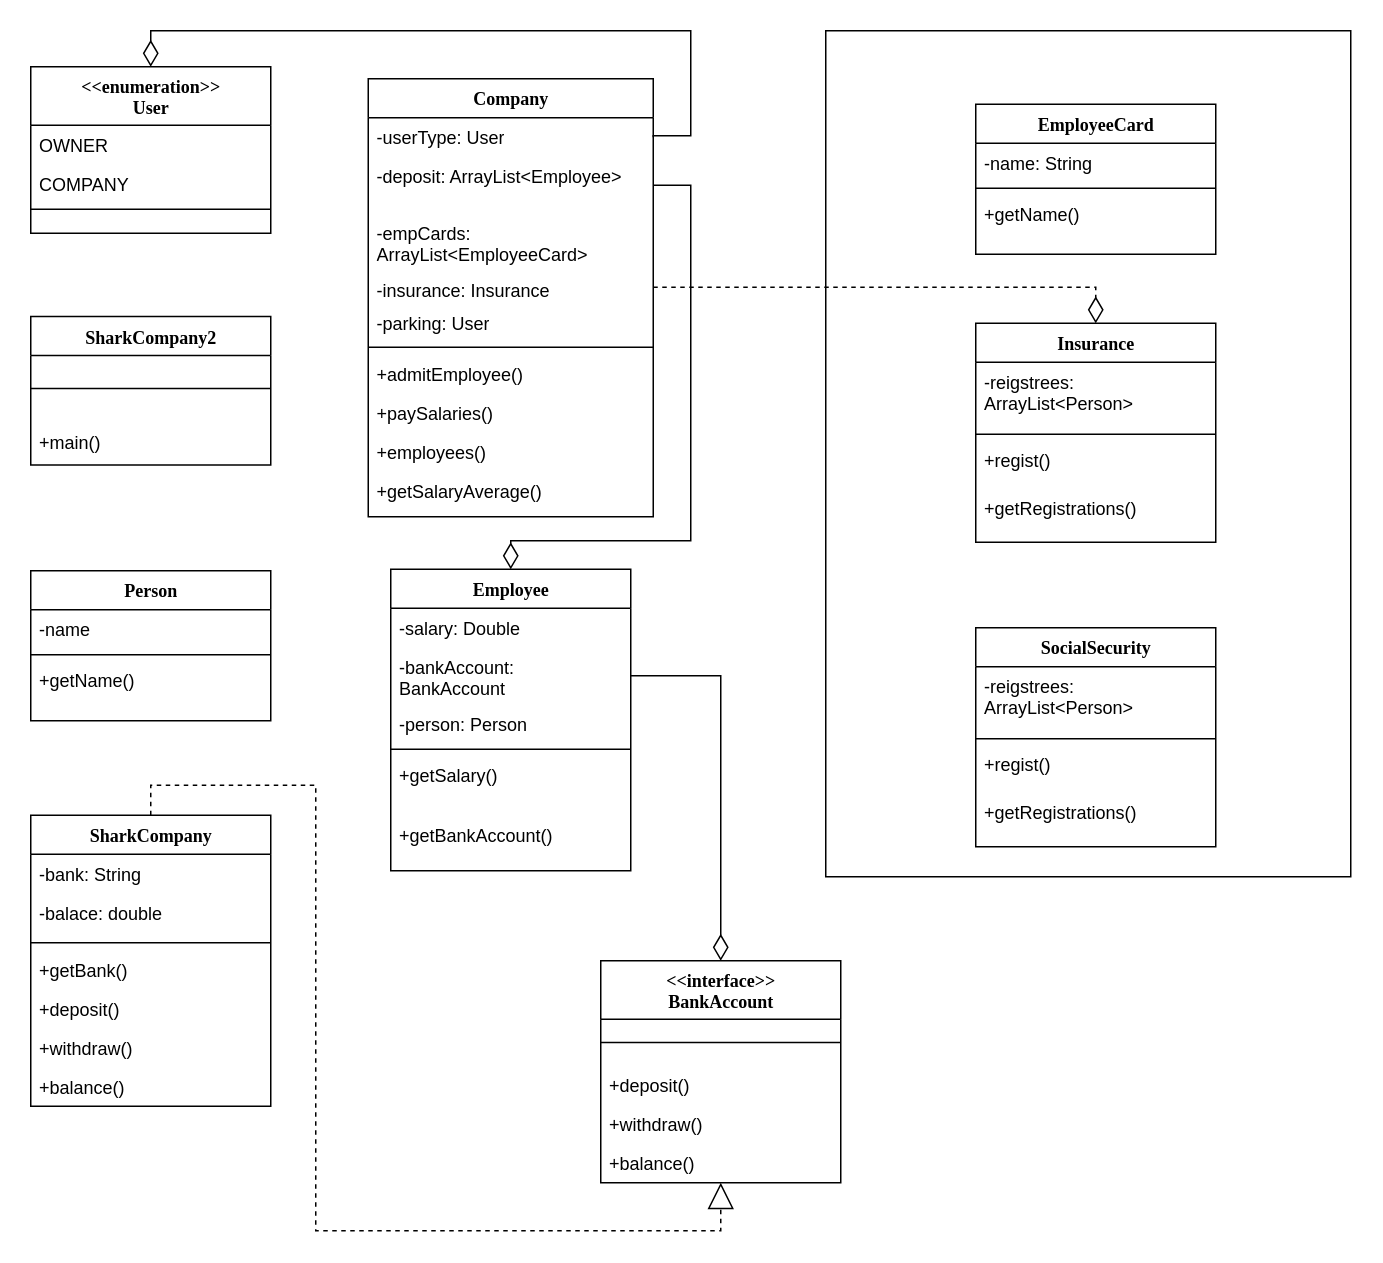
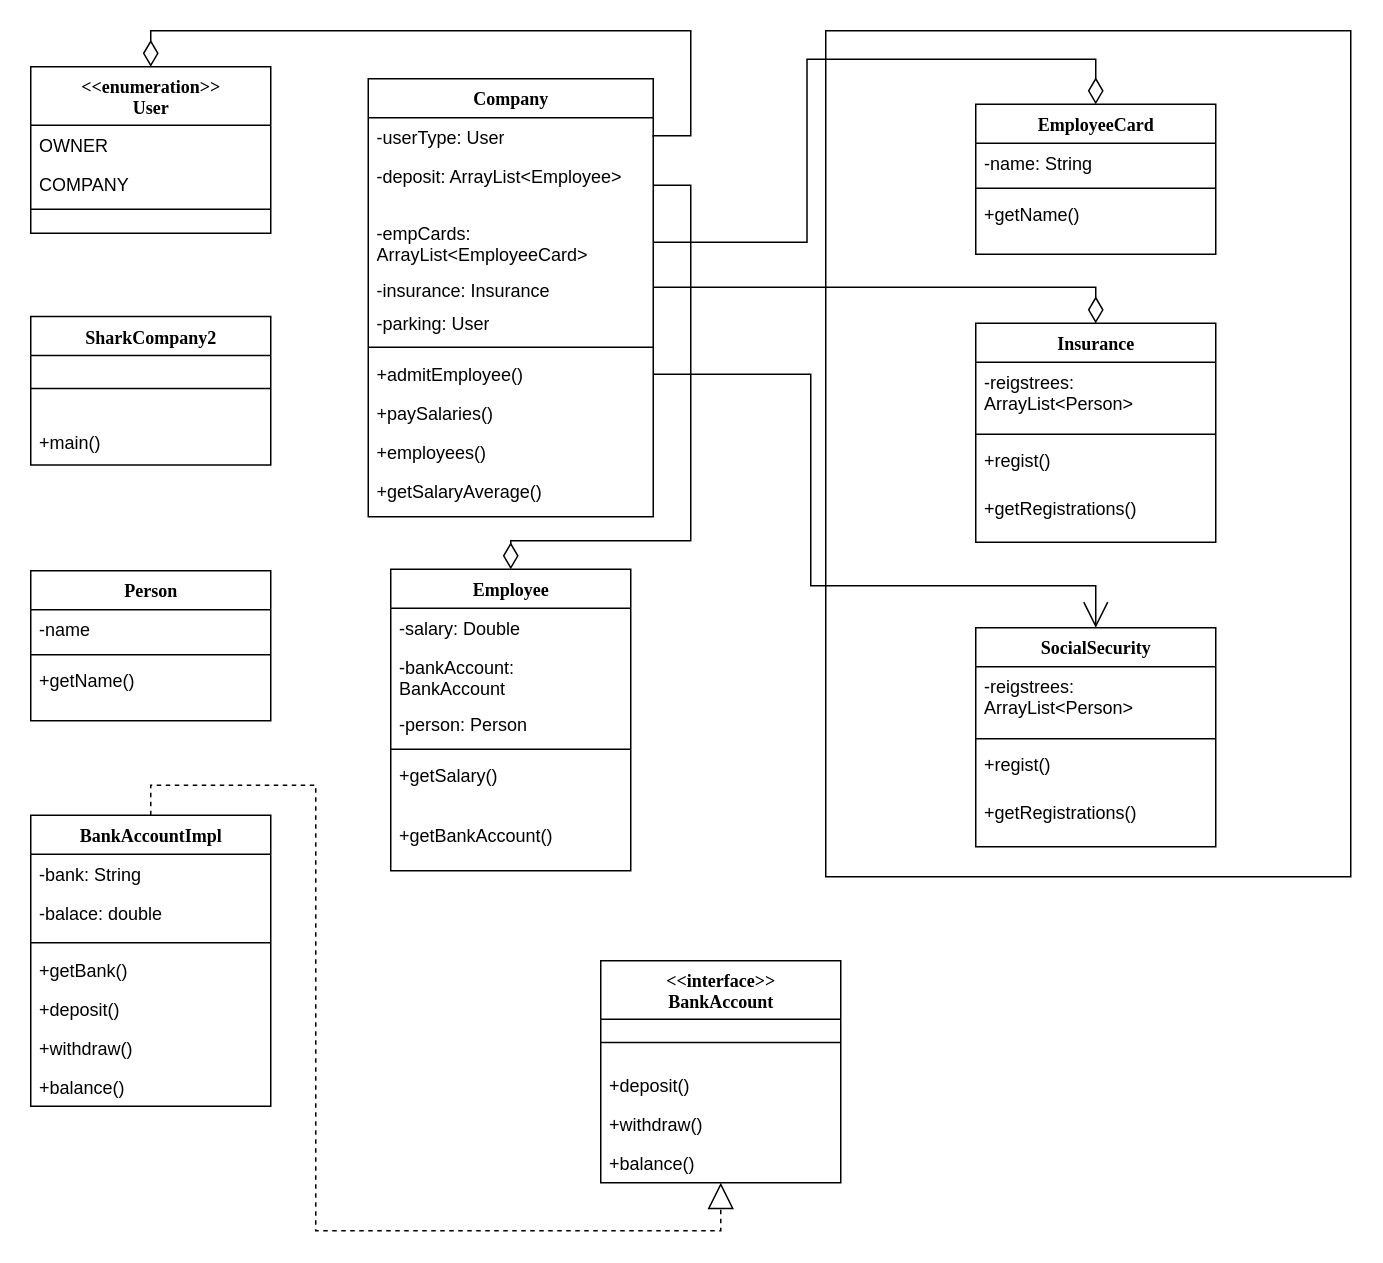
edge "-empCards: ArrayList<EmployeeCard>" -> "EmployeeCard": added
edge "-insurance: Insurance" -> "Insurance": style dashed -> solid
edge "+admitEmployee()" -> "SocialSecurity": added
edge "-bankAccount: BankAccount" -> "<<interface>> BankAccount": removed
node "SharkCompany": label "SharkCompany" -> "BankAccountImpl"
